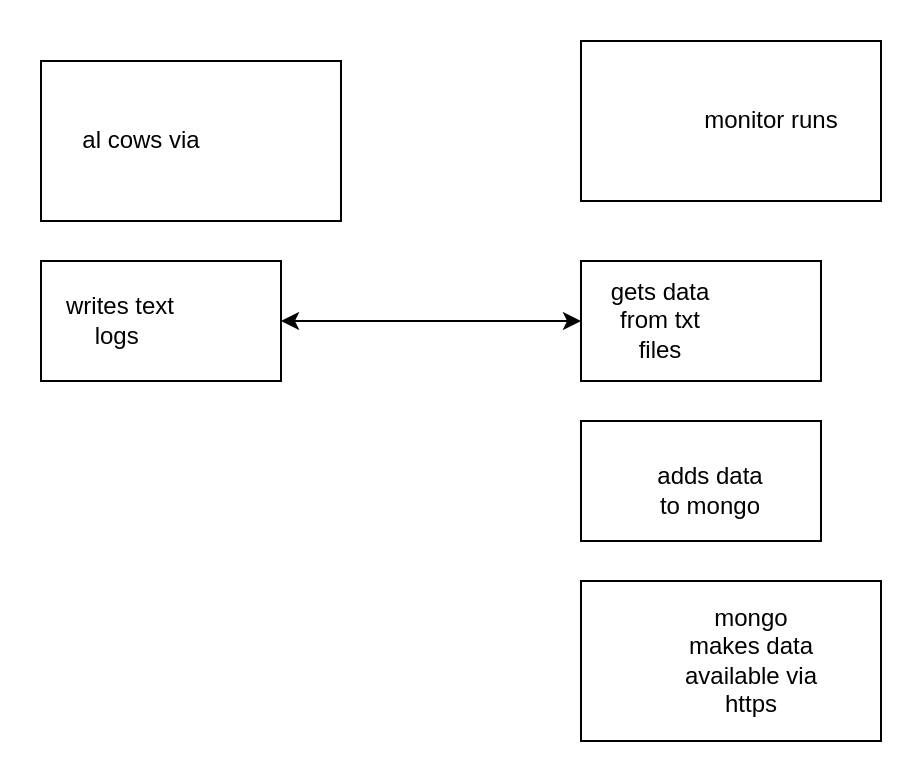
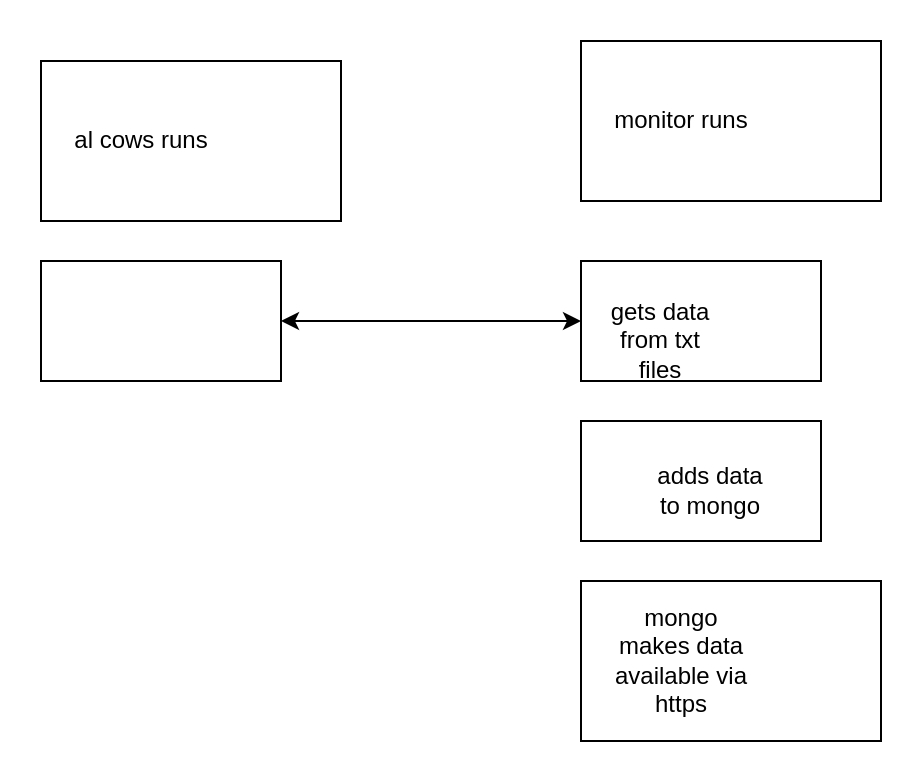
node "monitor runs": moved (771, 121) -> (681, 121)
node "al cows via": label "al cows via" -> "al cows runs"
node "writes text logs": removed
node "gets data from txt files": moved (661, 321) -> (661, 341)
node "mongo makes data available via https": moved (751, 661) -> (681, 661)
